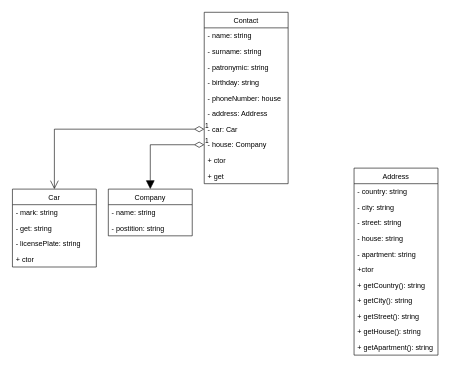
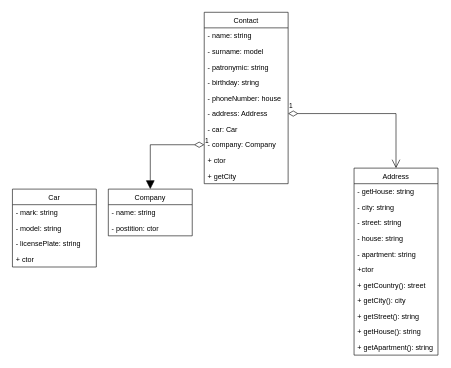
node "- surname: string": label "- surname: string" -> "- surname: model"
edge "- address: Address" -- "Address": added, label "1"
edge "- car: Car" -- "Car": removed, label "1"
node "- house: Company": label "- house: Company" -> "- company: Company"
node "+ get": label "+ get" -> "+ getCity"
node "- country: string": label "- country: string" -> "- getHouse: string"
node "- get: string": label "- get: string" -> "- model: string"
node "- postition: string": label "- postition: string" -> "- postition: ctor"
node "+ getCountry(): string": label "+ getCountry(): string" -> "+ getCountry(): street"
node "+ getCity(): string": label "+ getCity(): string" -> "+ getCity(): city"
